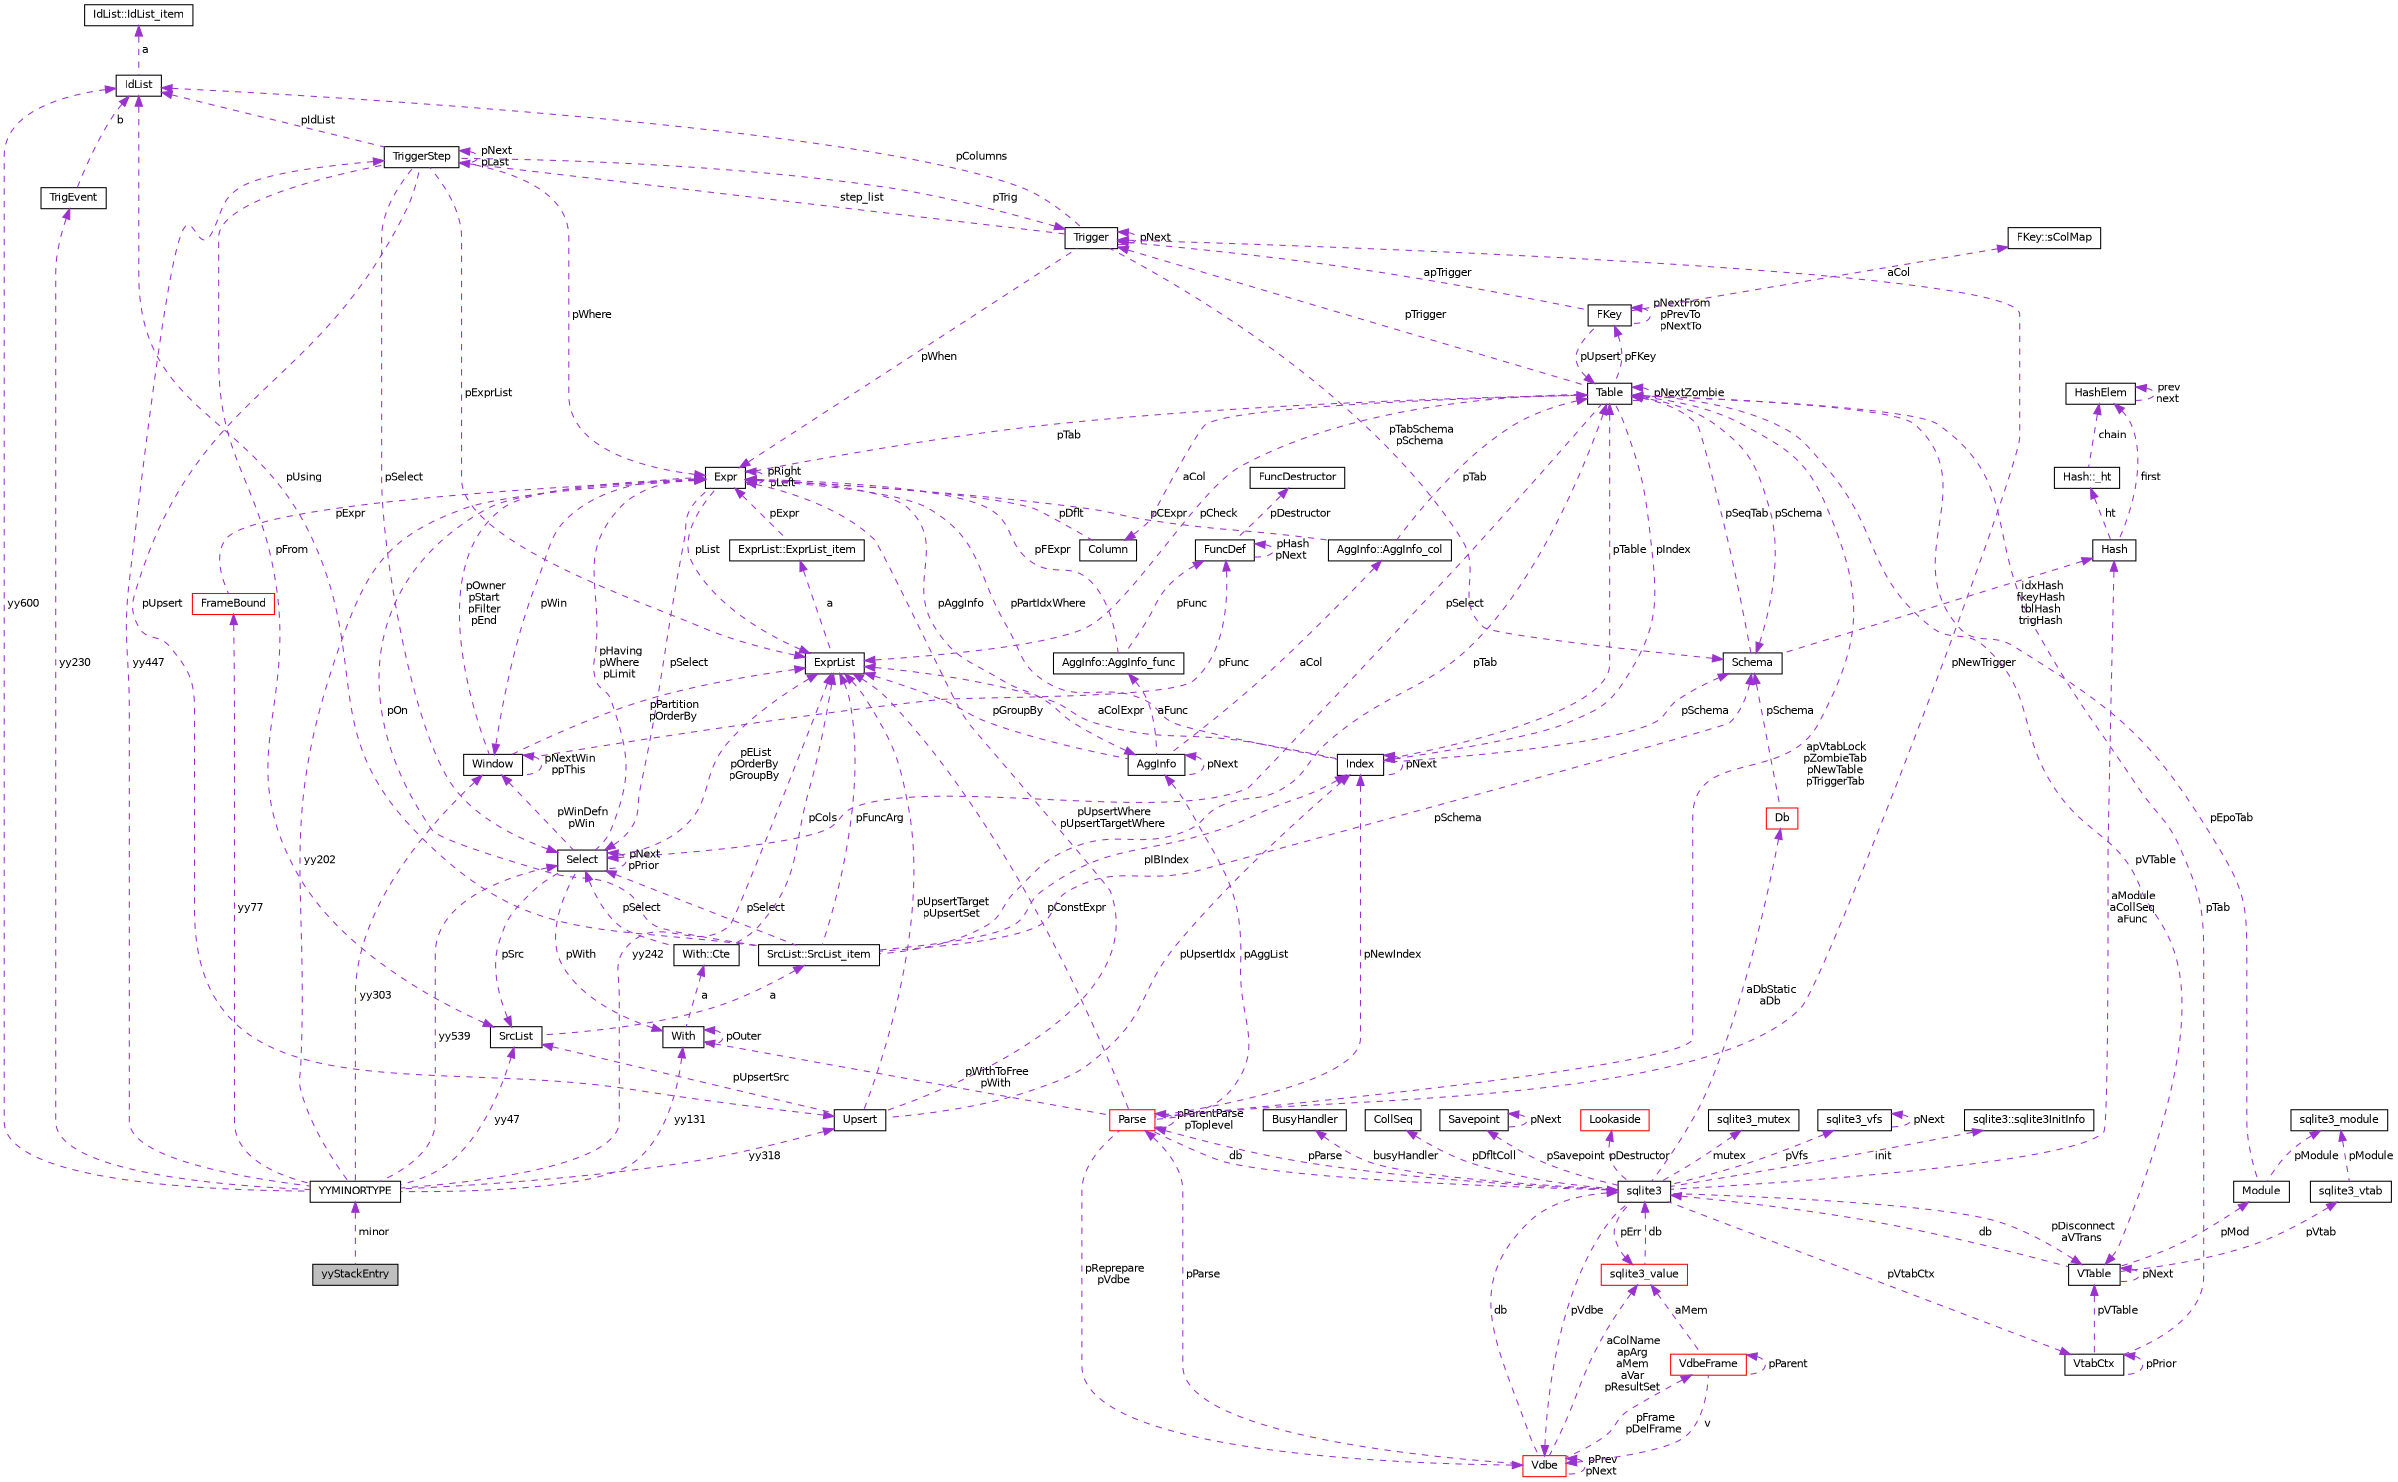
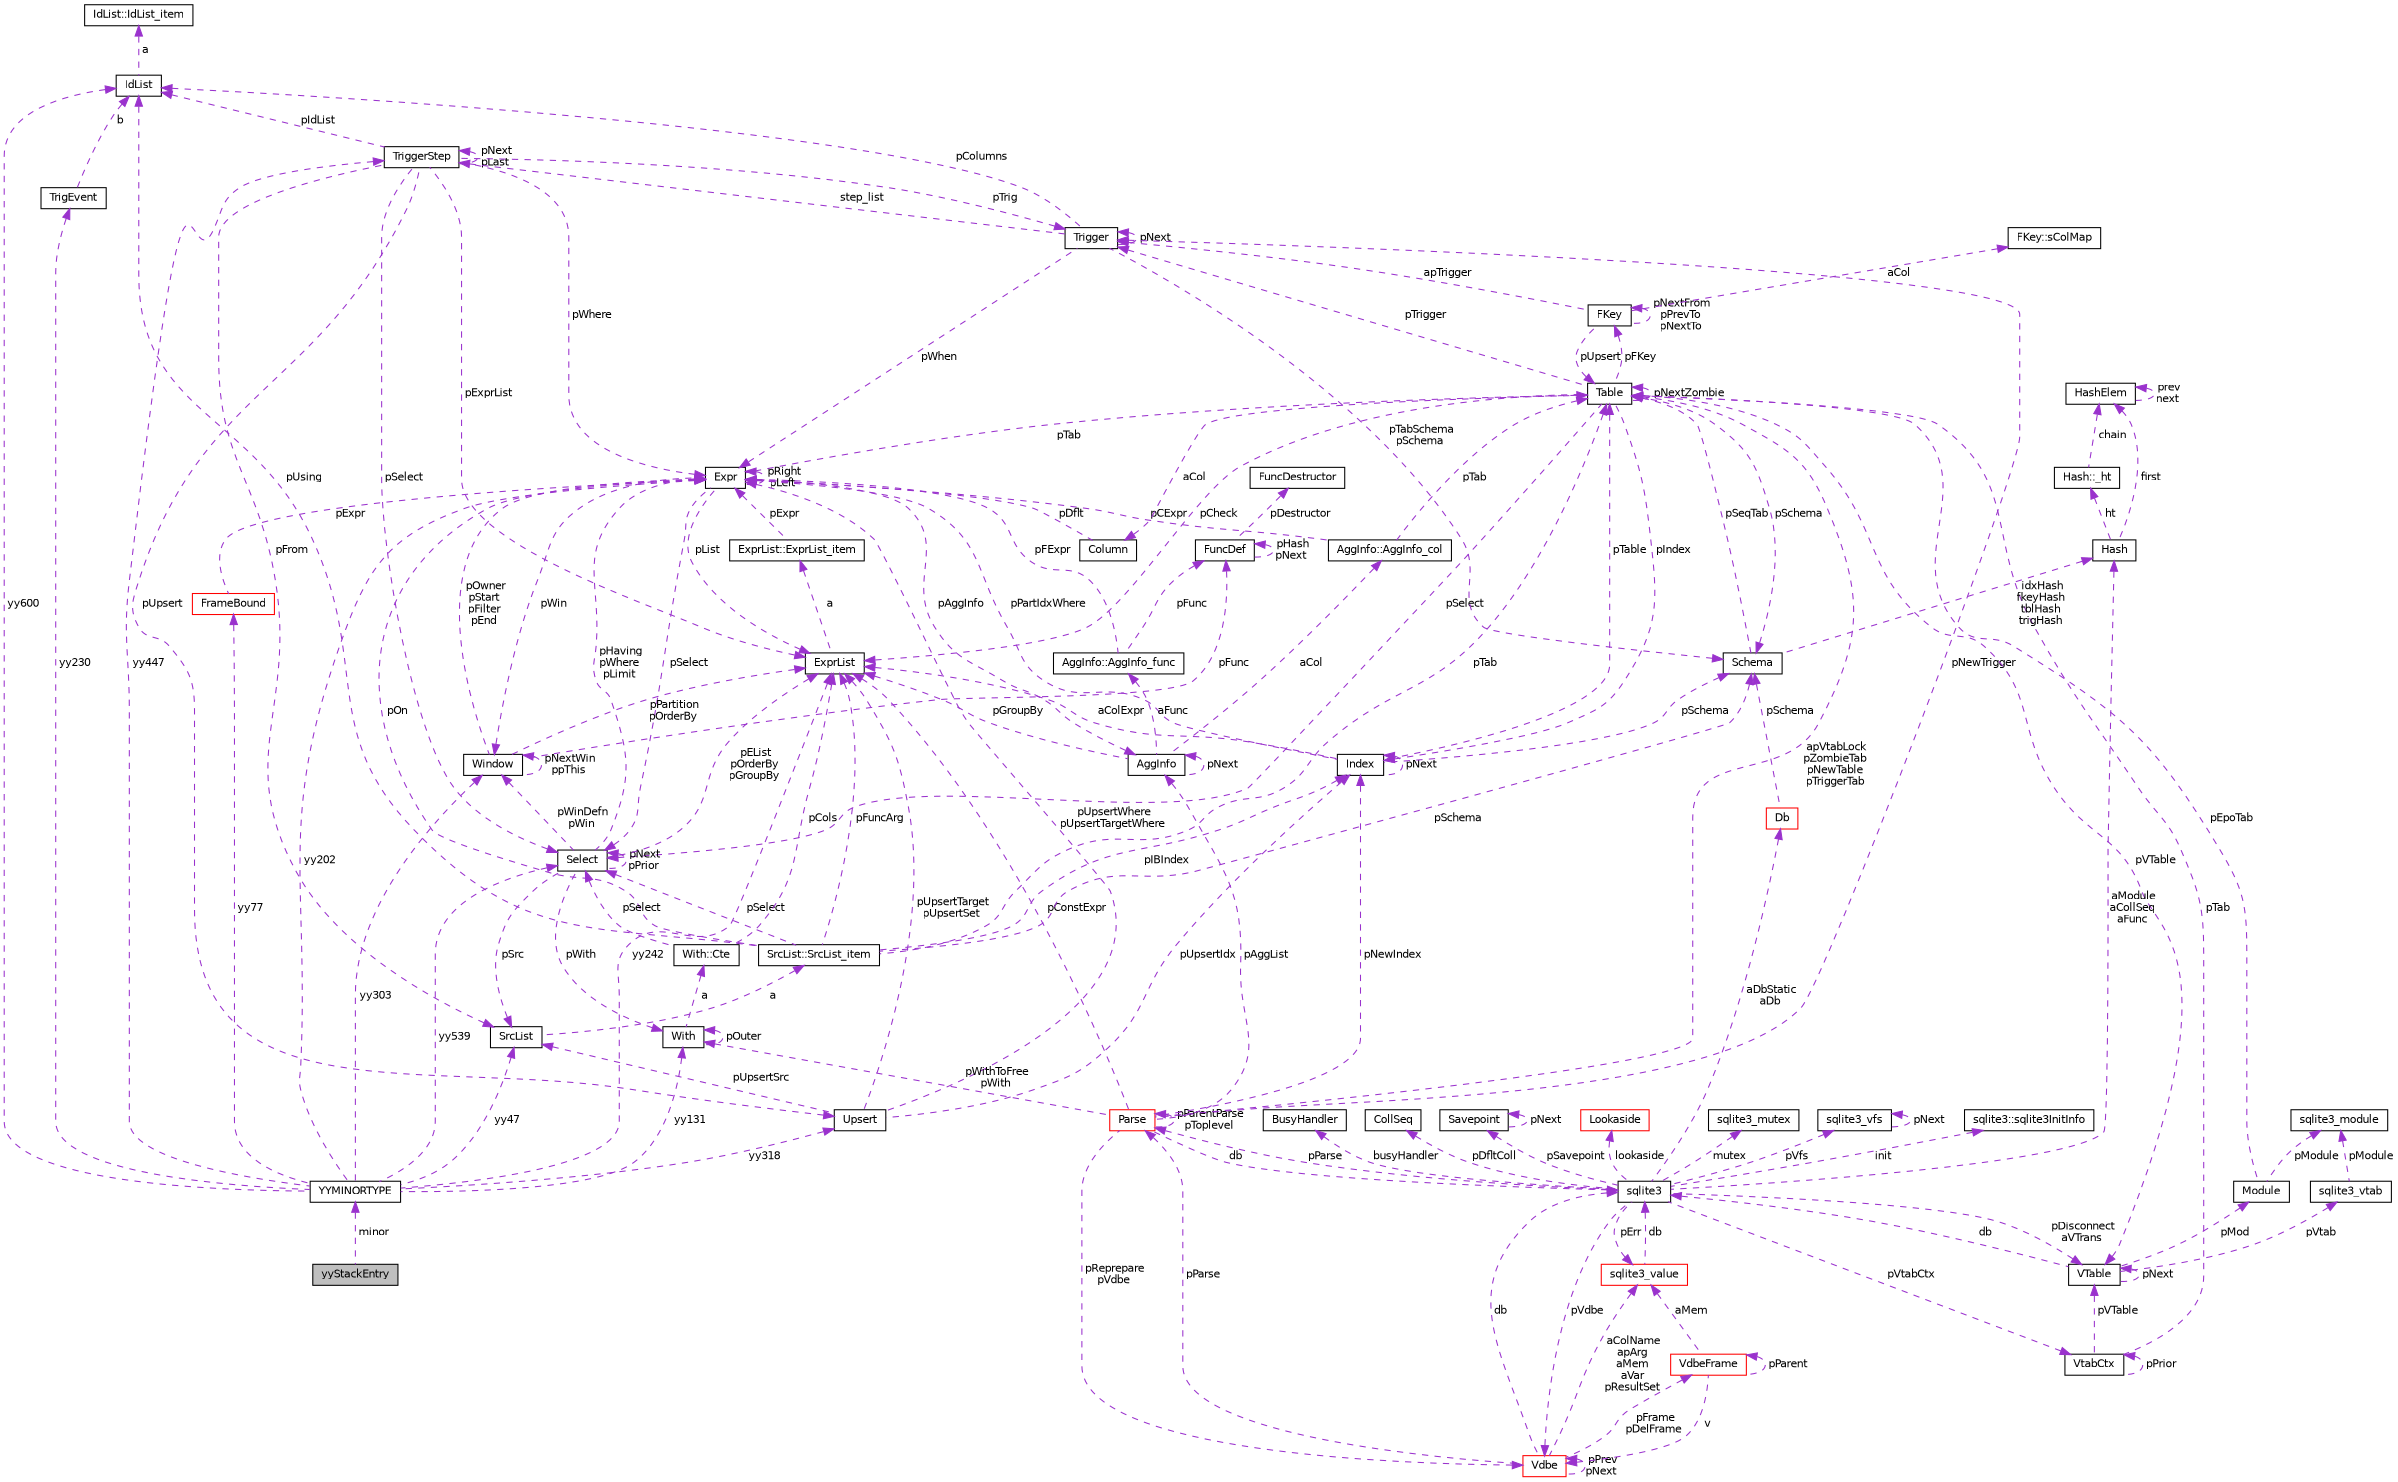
edge "sqlite3" -> "Lookaside": label " pDestructor" -> " lookaside"
